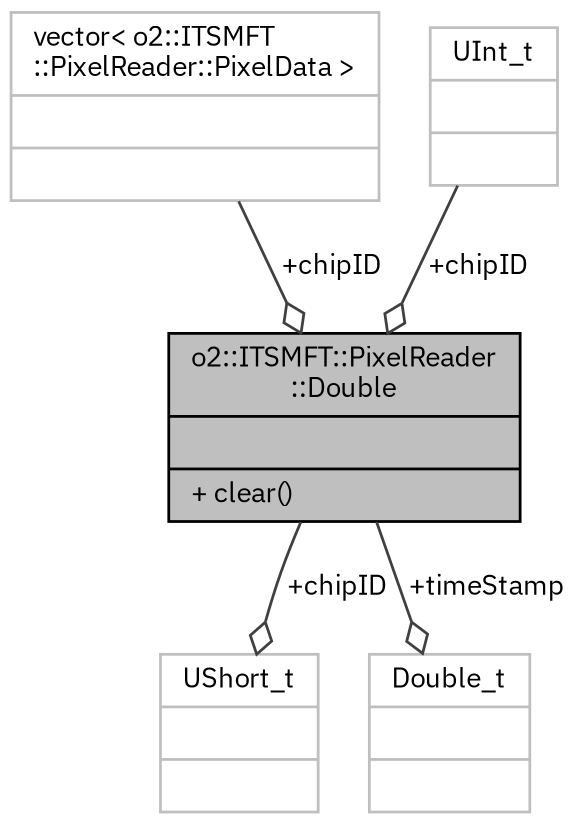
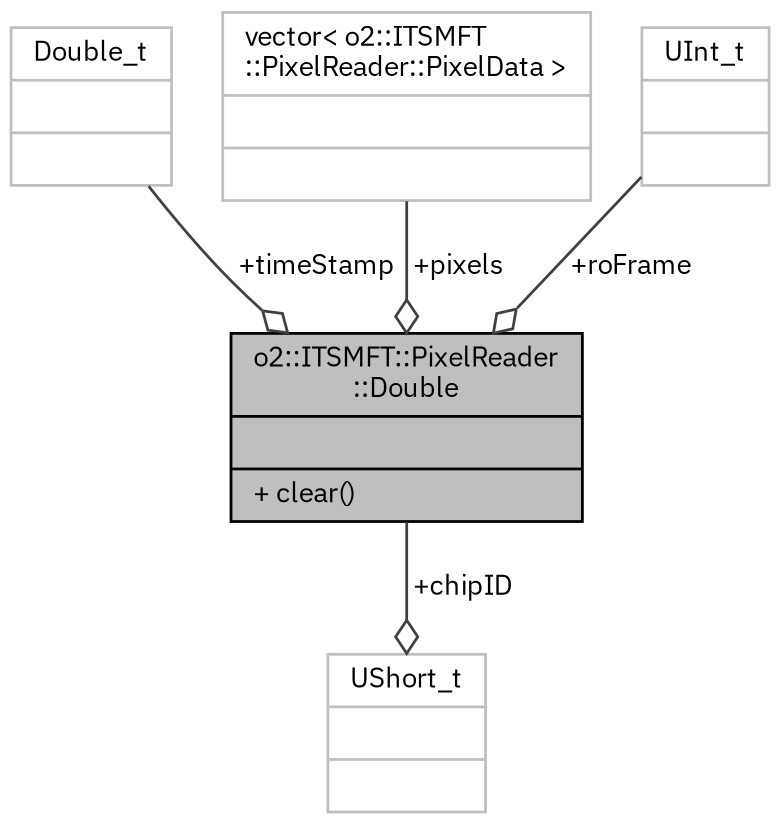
edge "vector< o2::ITSMFT" -> "o2::ITSMFT::PixelReader": label " +chipID" -> " +pixels"
edge "UInt_t" -> "o2::ITSMFT::PixelReader": label " +chipID" -> " +roFrame"
edge "o2::ITSMFT::PixelReader" -> "Double_t": reversed
